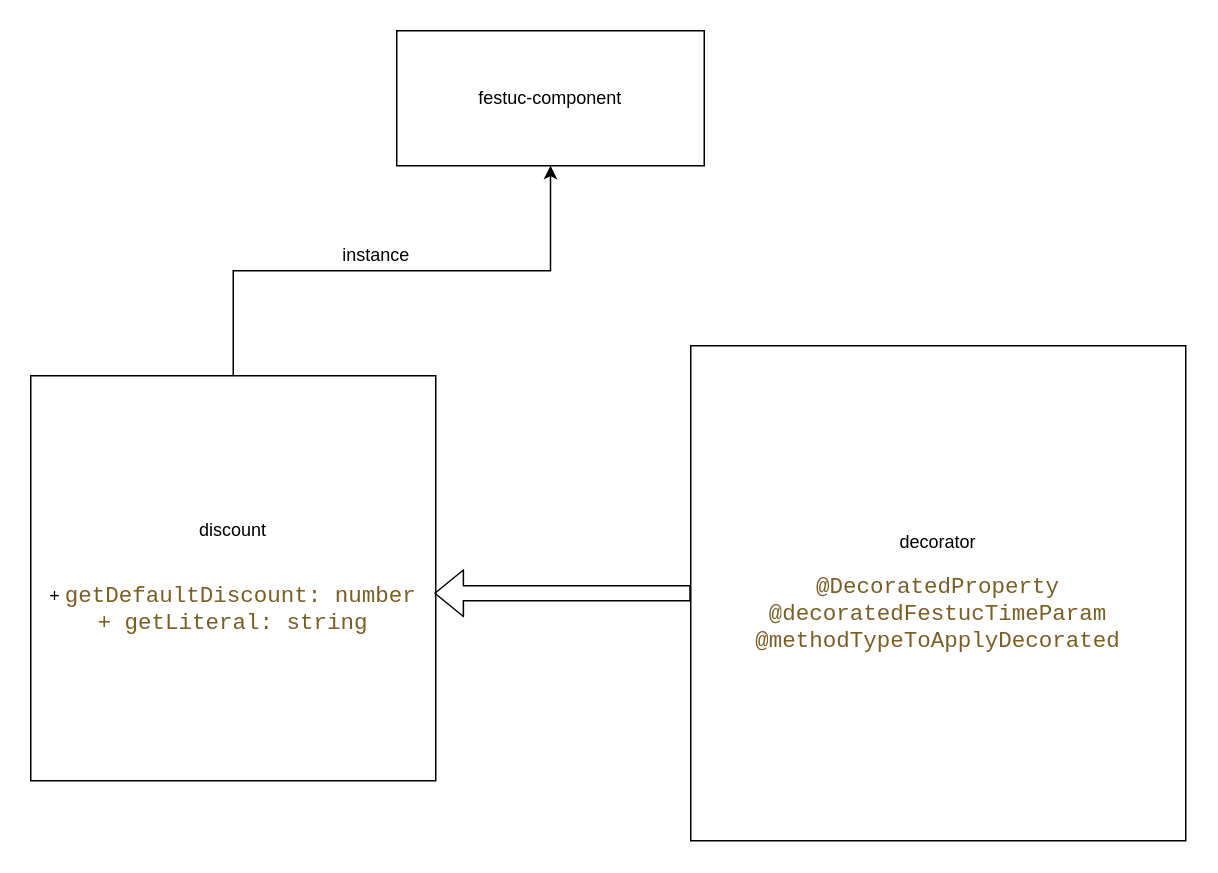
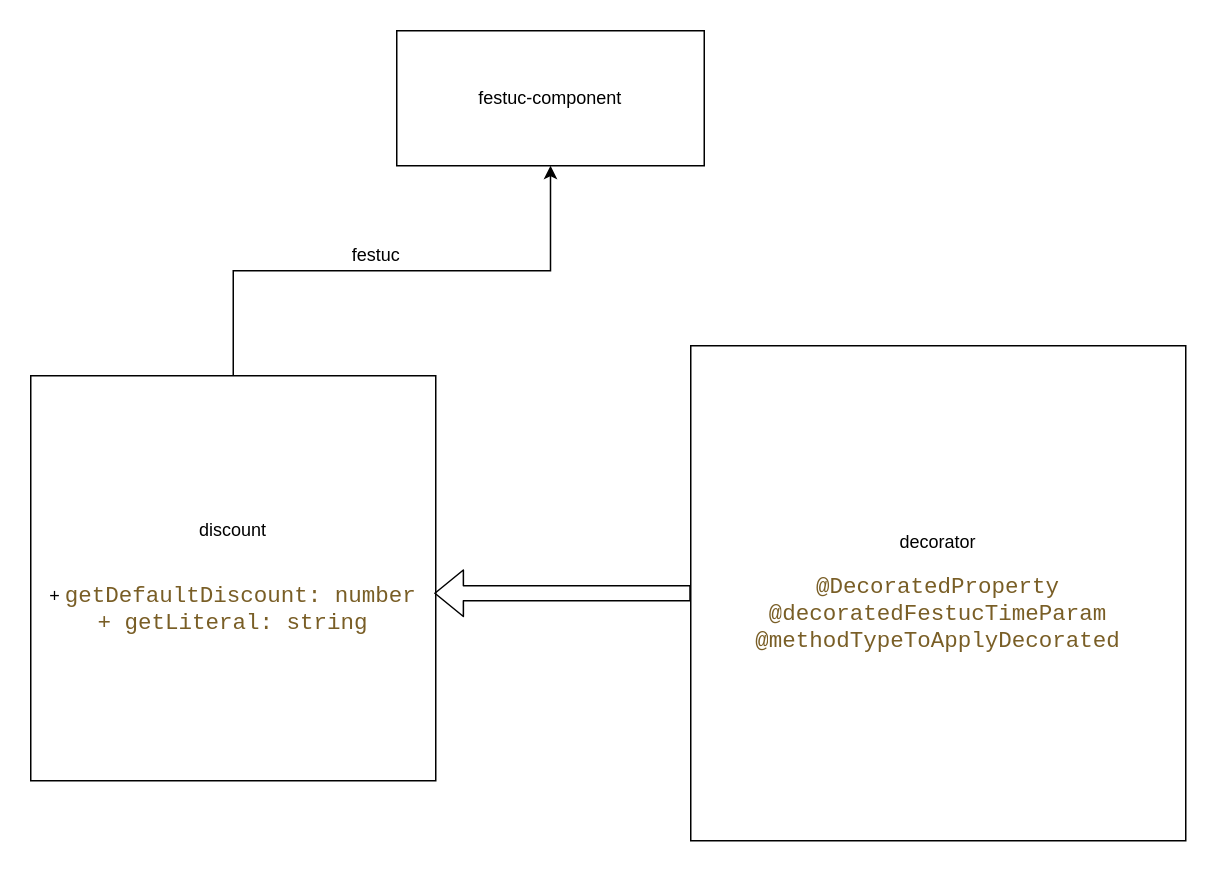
node "instance": label "instance" -> "festuc"
